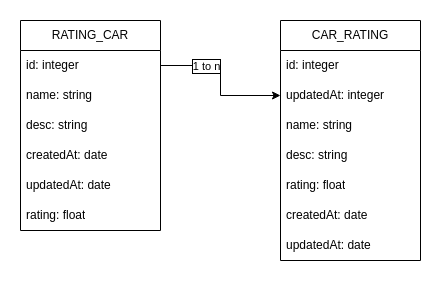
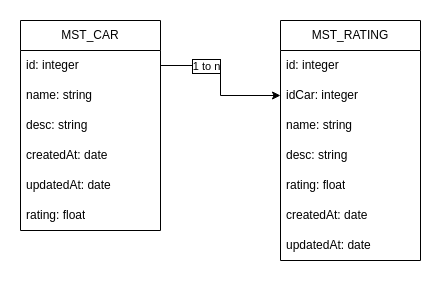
node "RATING_CAR": label "RATING_CAR" -> "MST_CAR"
node "CAR_RATING": label "CAR_RATING" -> "MST_RATING"
node "updatedAt: integer": label "updatedAt: integer" -> "idCar: integer"
